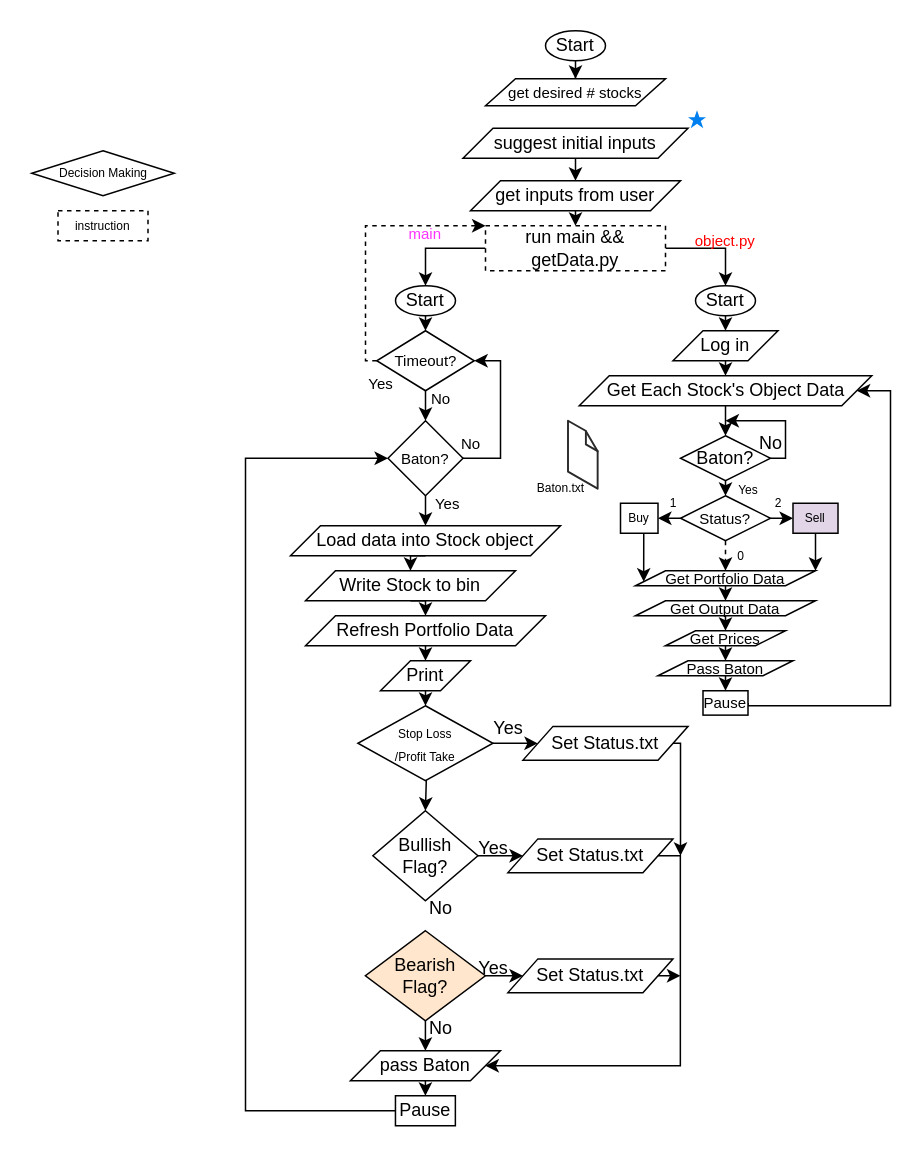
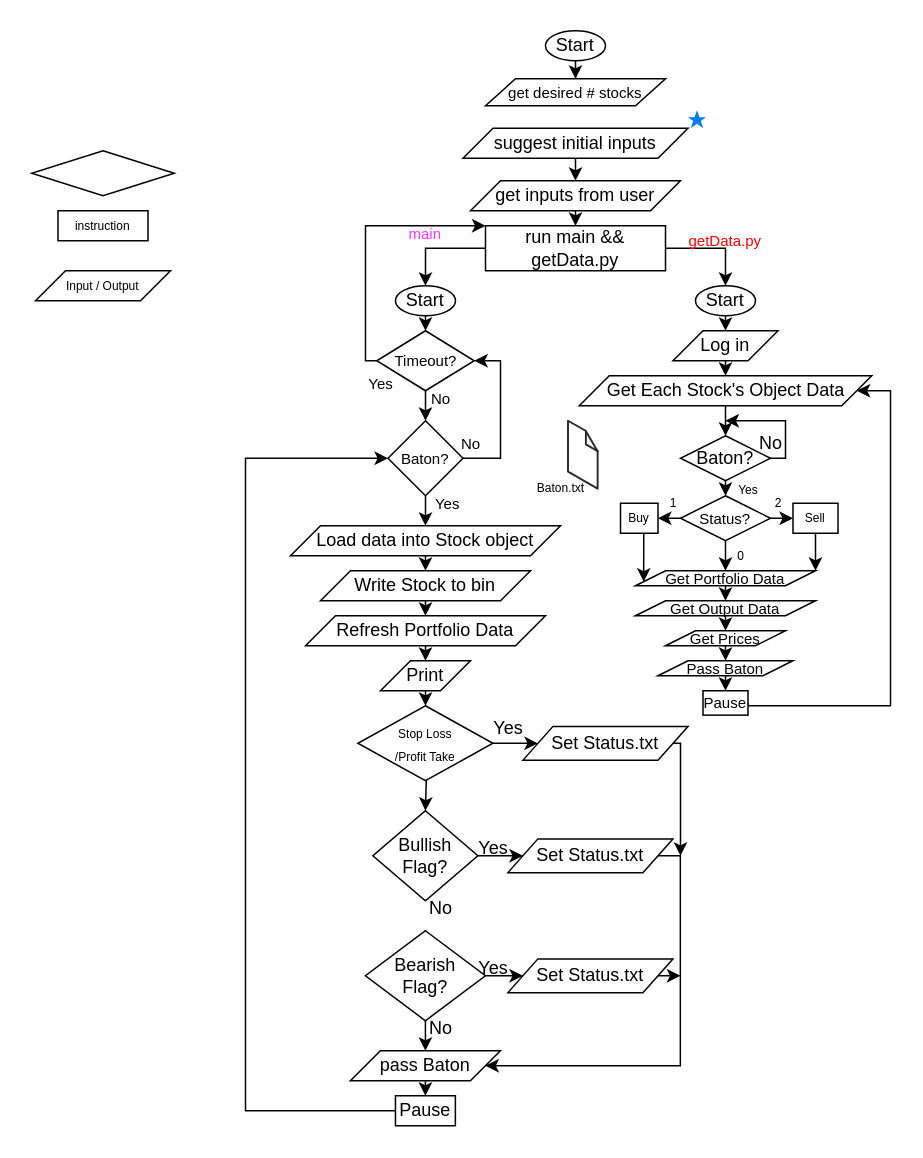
node "Decision Making": removed
node "instruction": style dashed -> solid
node "object.py": label "object.py" -> "getData.py"
edge "Timeout?" -> "run main && getData.py": style dashed -> solid
node "run main && getData.py": style dashed -> solid
node "Input / Output": added
node "Sell": fillcolor #e1d5e7 -> #ffffff
edge "Status?" -> "Get Portfolio Data": style dashed -> solid
node "Write Stock to bin": moved (410, 586) -> (425, 586)
node "Bearish Flag?": fillcolor #ffe6cc -> #ffffff
